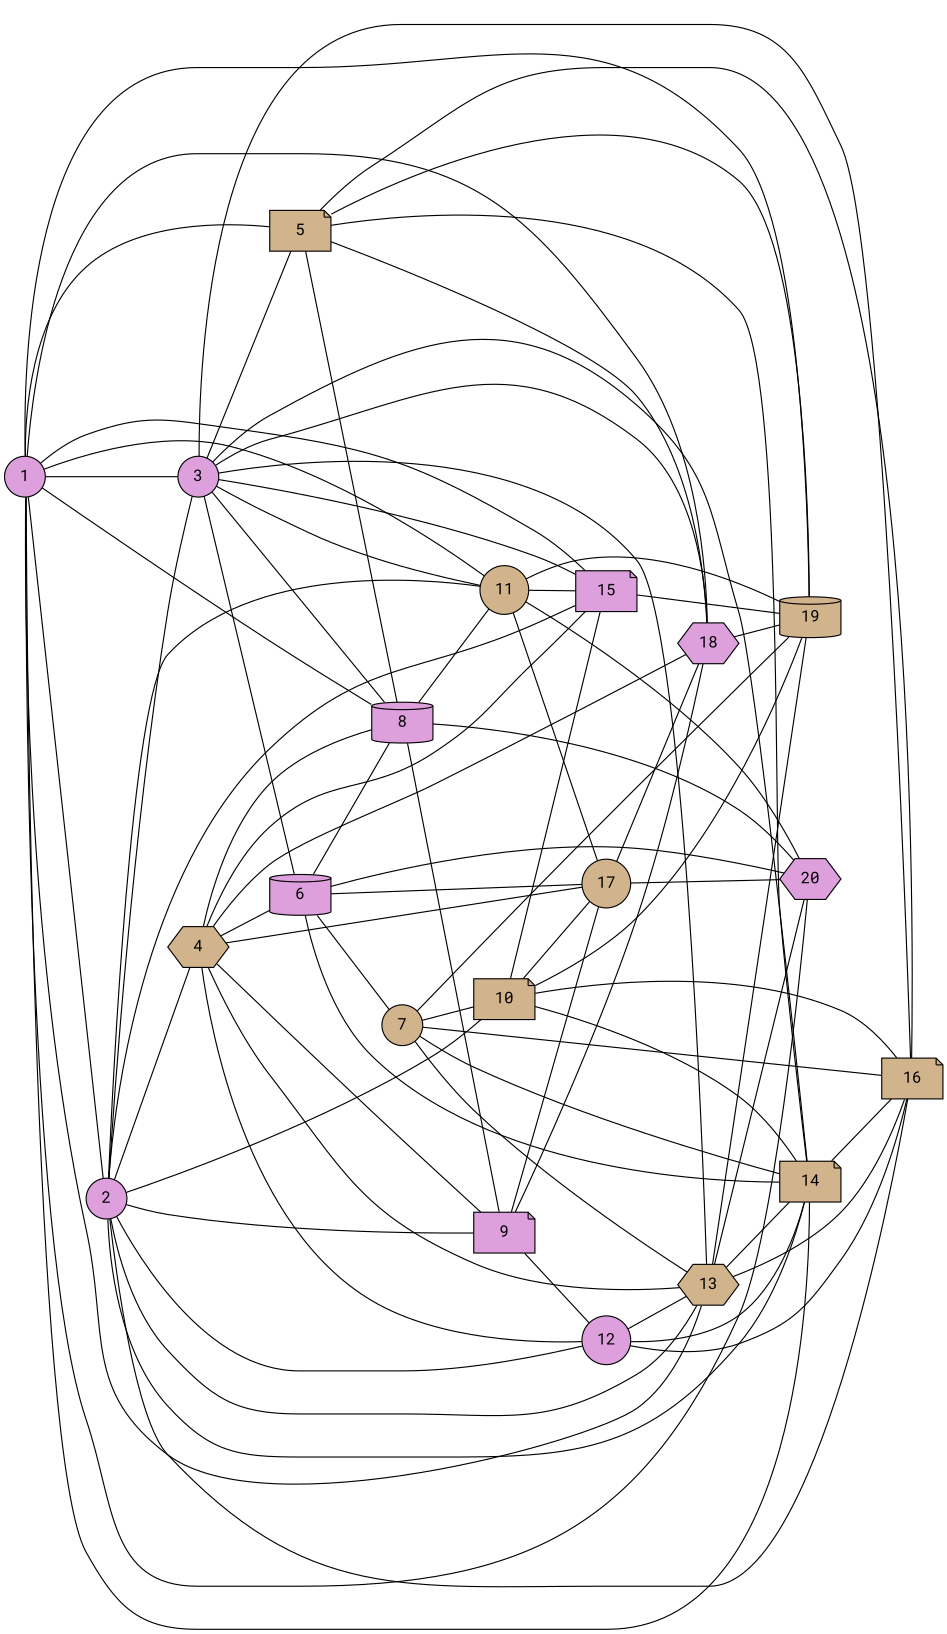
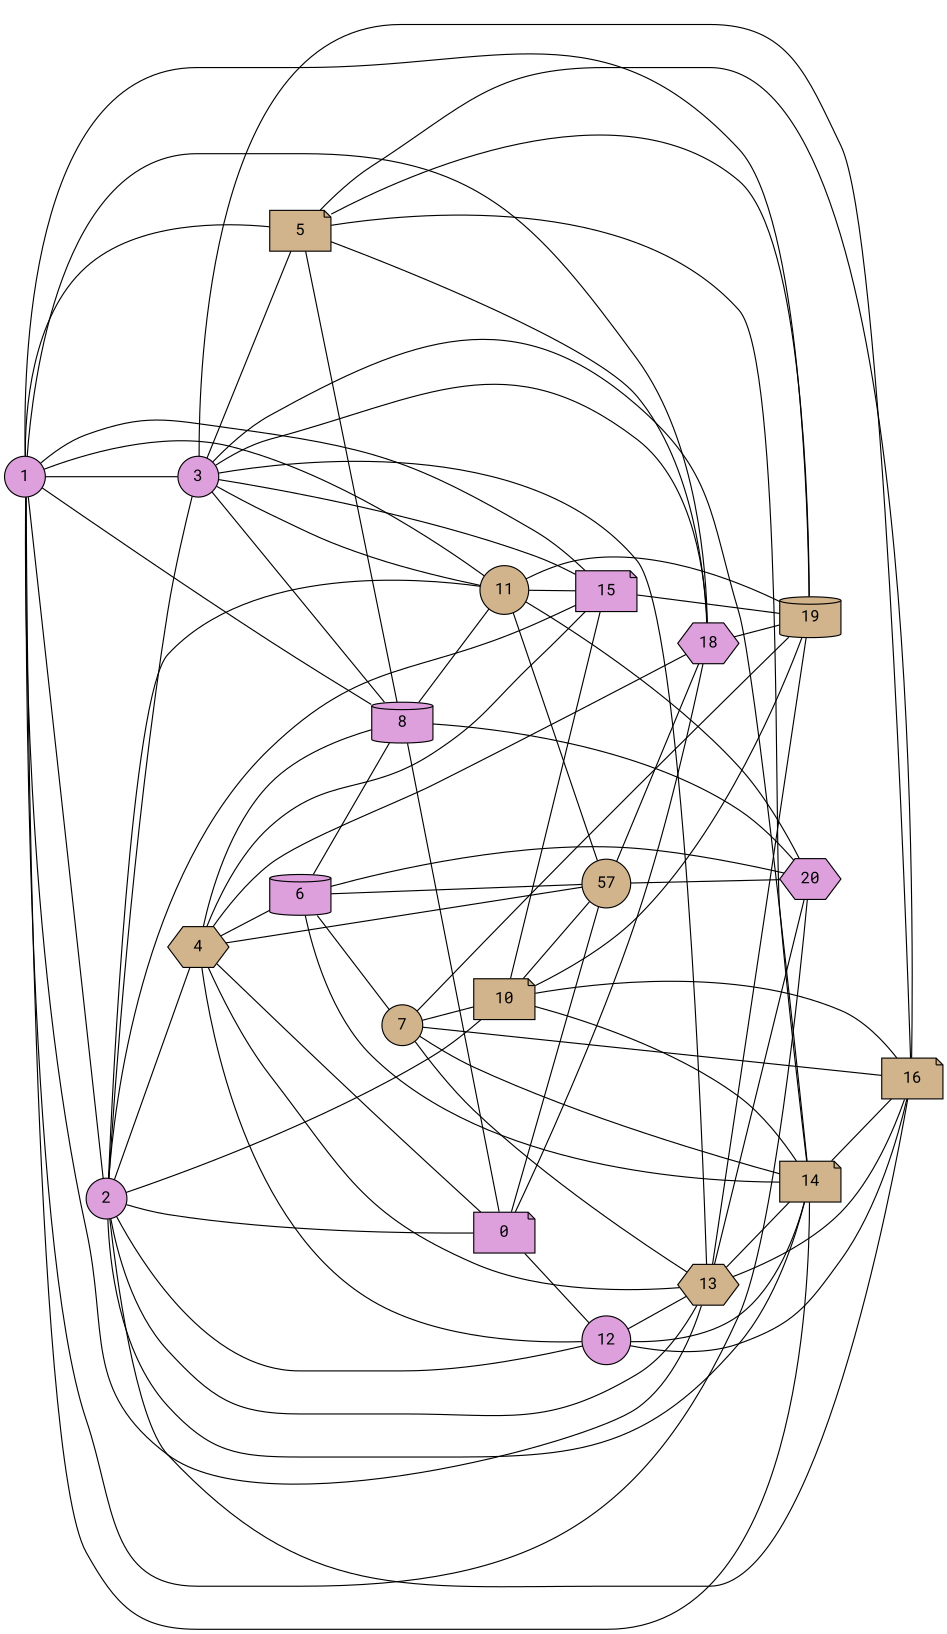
edge "3" -- "6": removed
node "17": label "17" -> "57"
node "9": label "9" -> "0"
